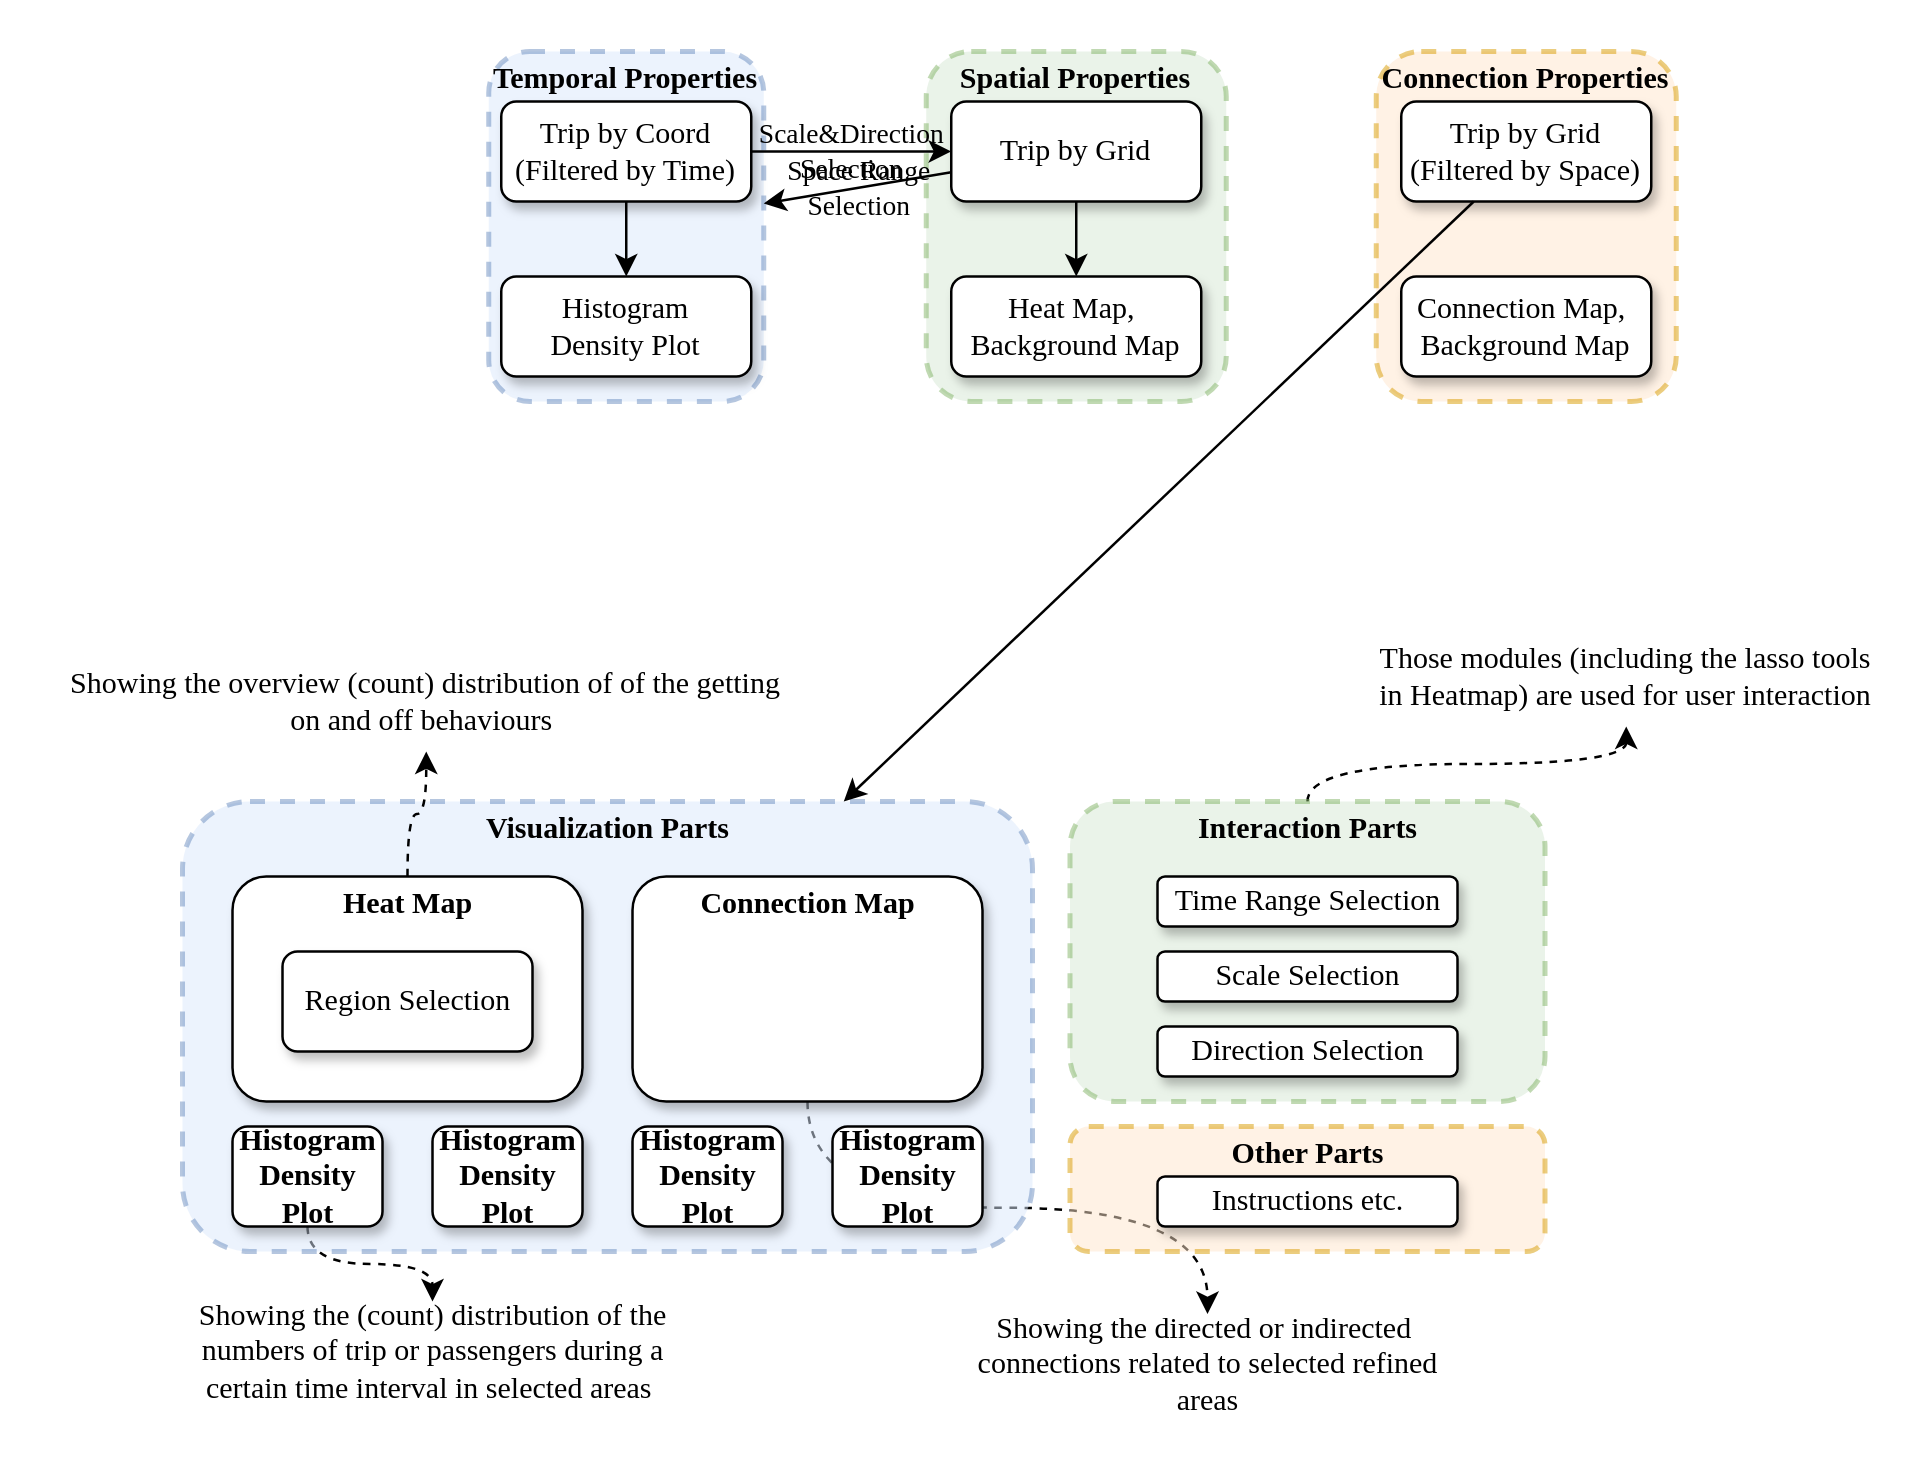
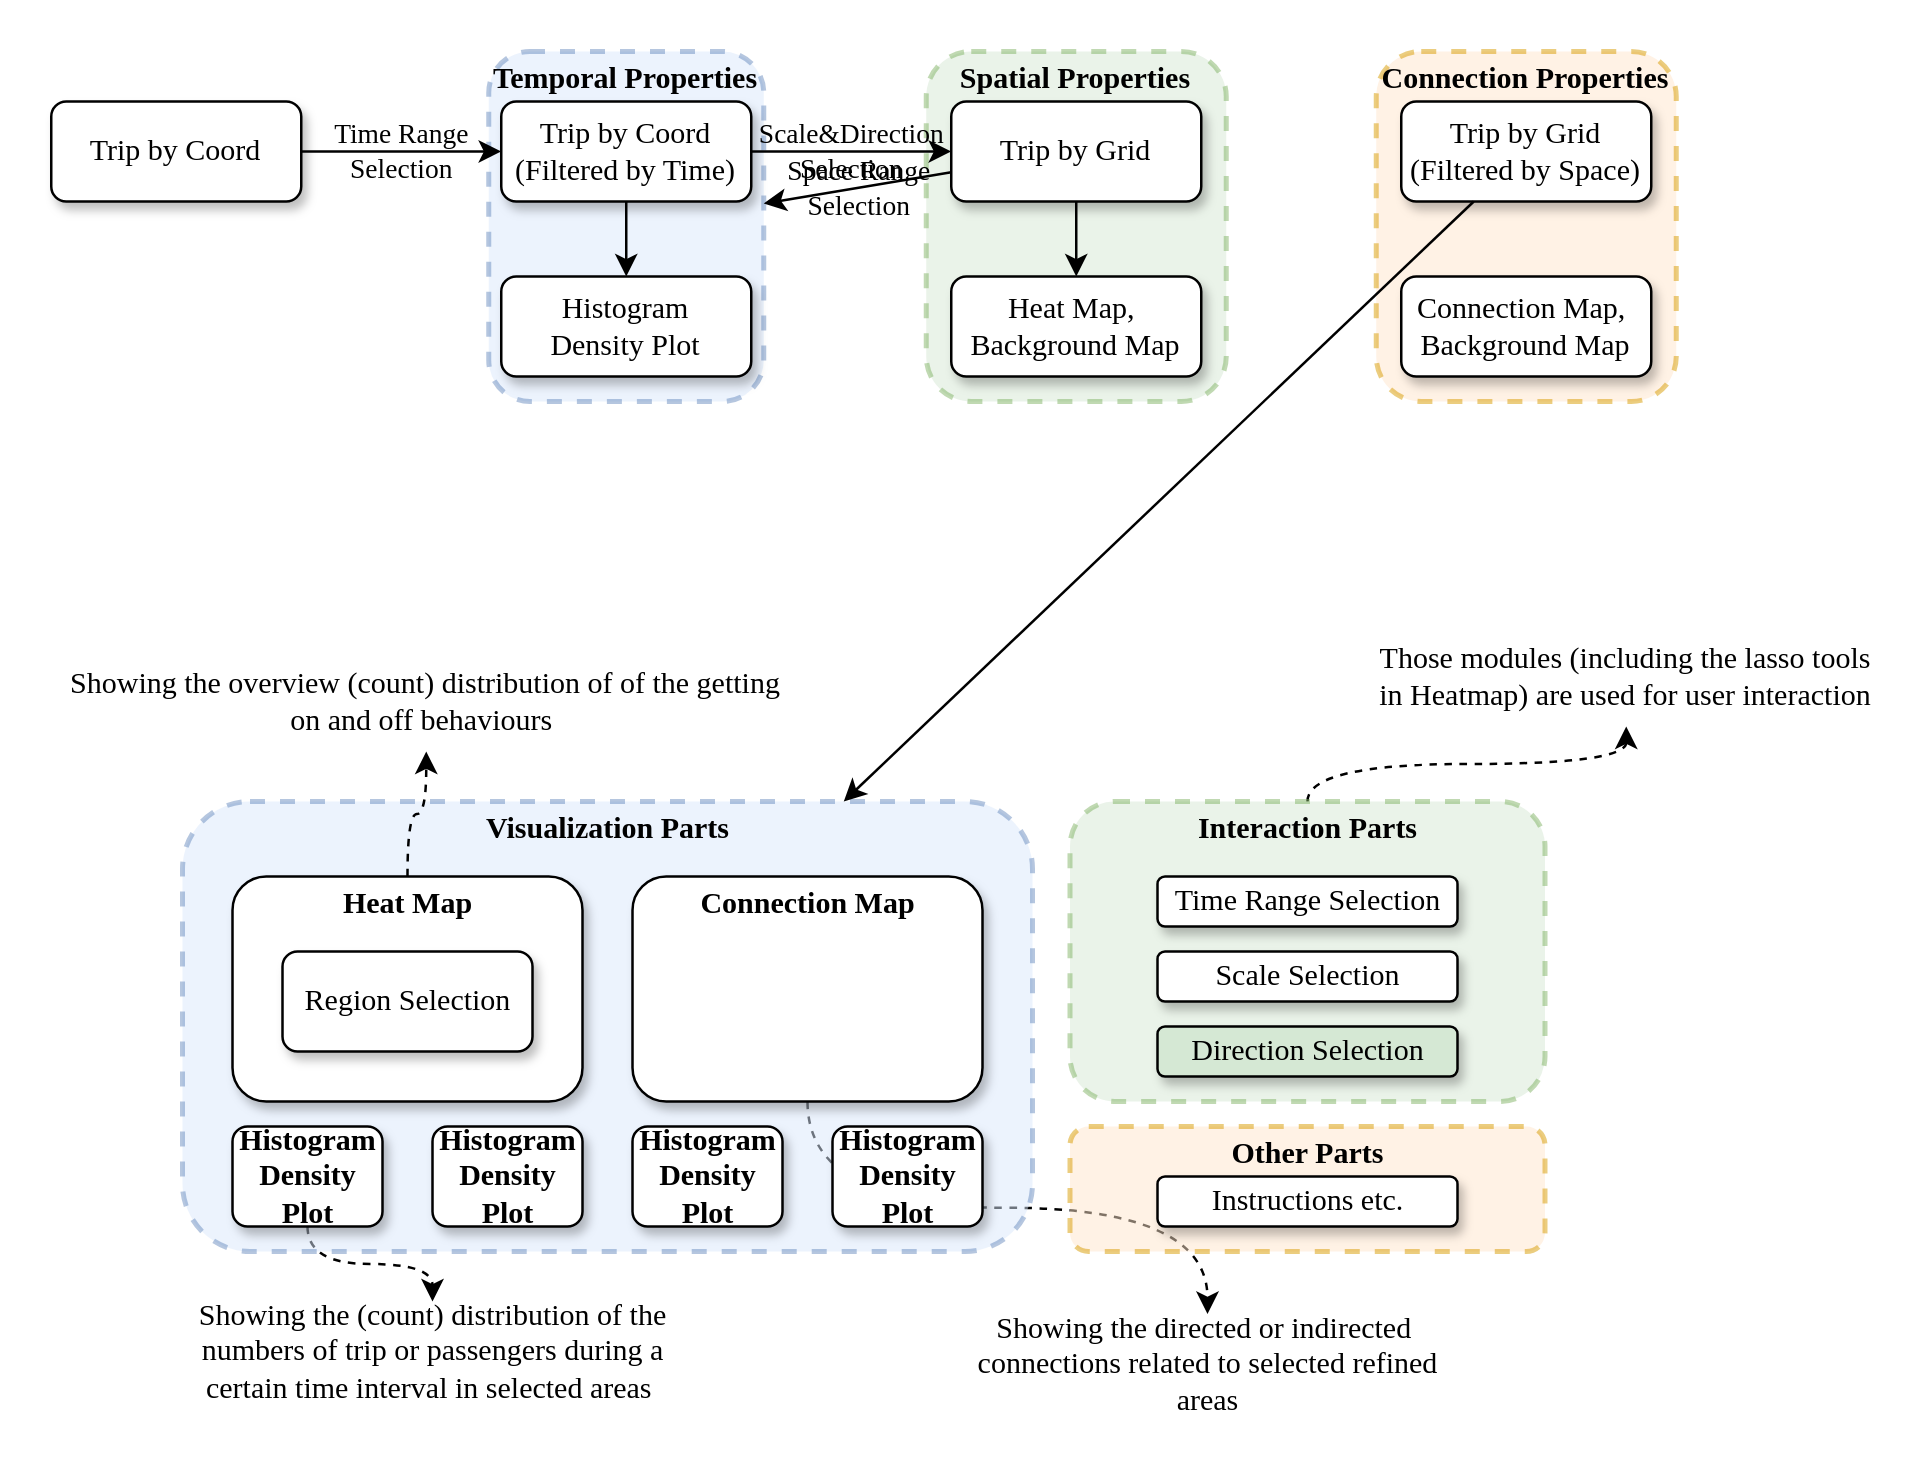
node "Trip by Coord": added
edge "Trip by Coord" -> "Trip by Coord (Filtered by Time)": added, label "Time Range Selection"
node "Direction Selection": fillcolor #ffffff -> #d5e8d4
